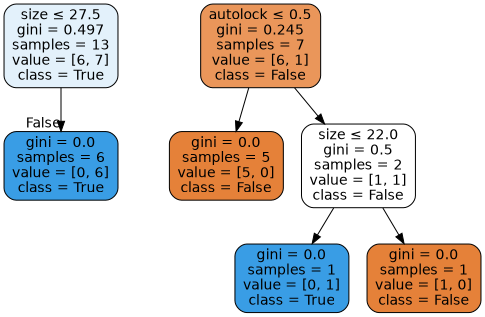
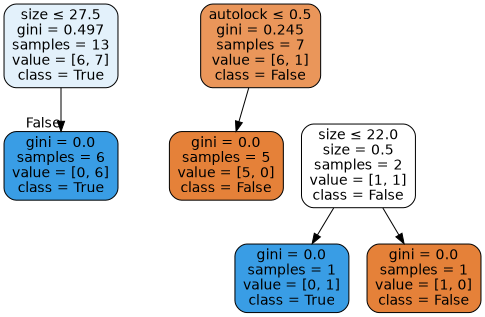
edge "autolock ≤ 0.5" -> "size ≤ 22.0": removed
node "size ≤ 22.0": text "gini = 0.5" -> "size = 0.5"
